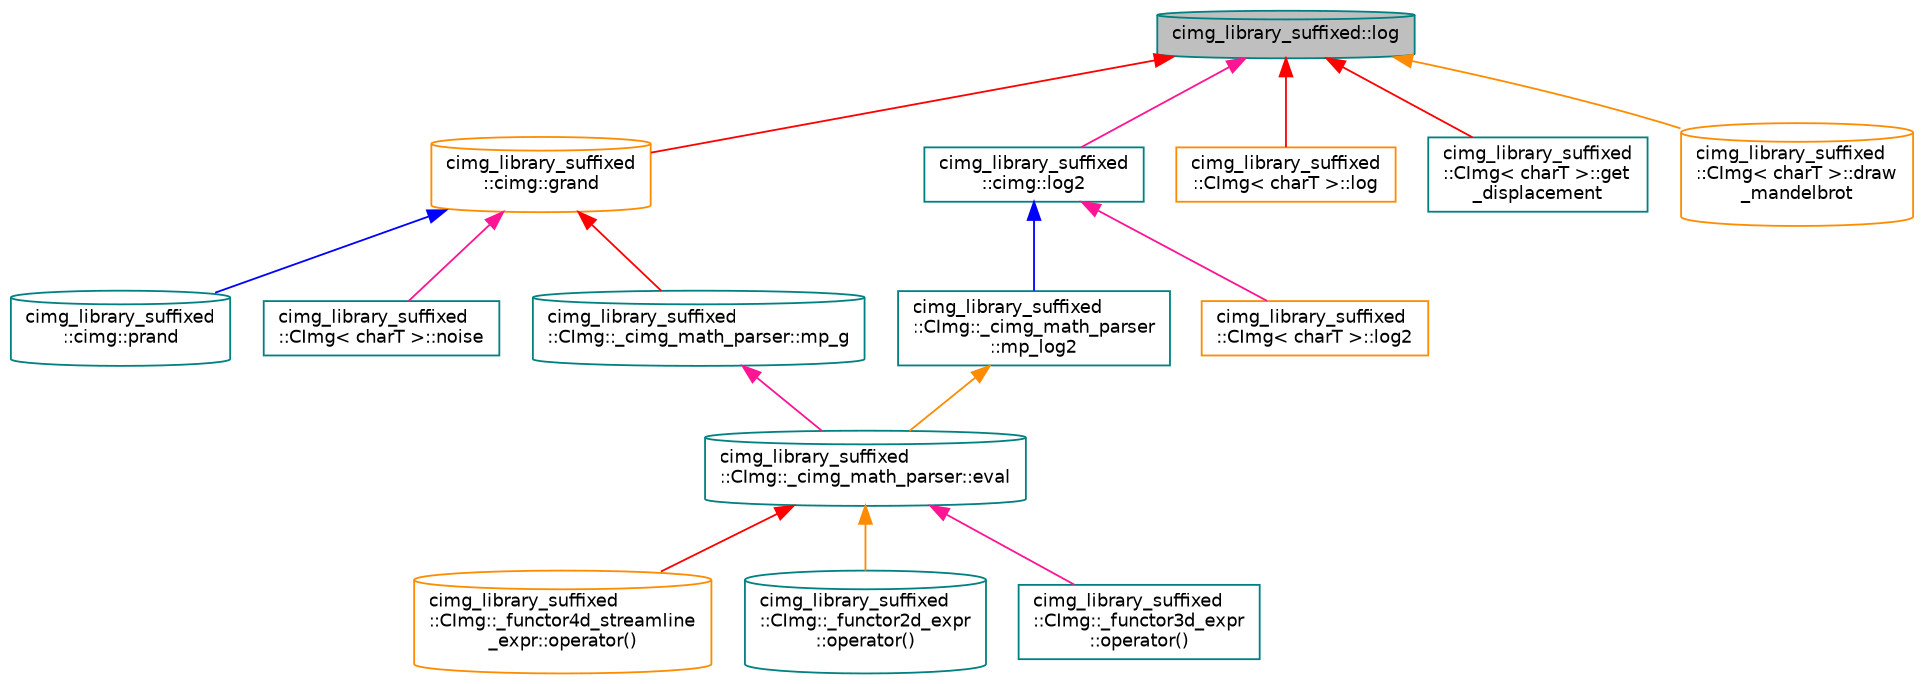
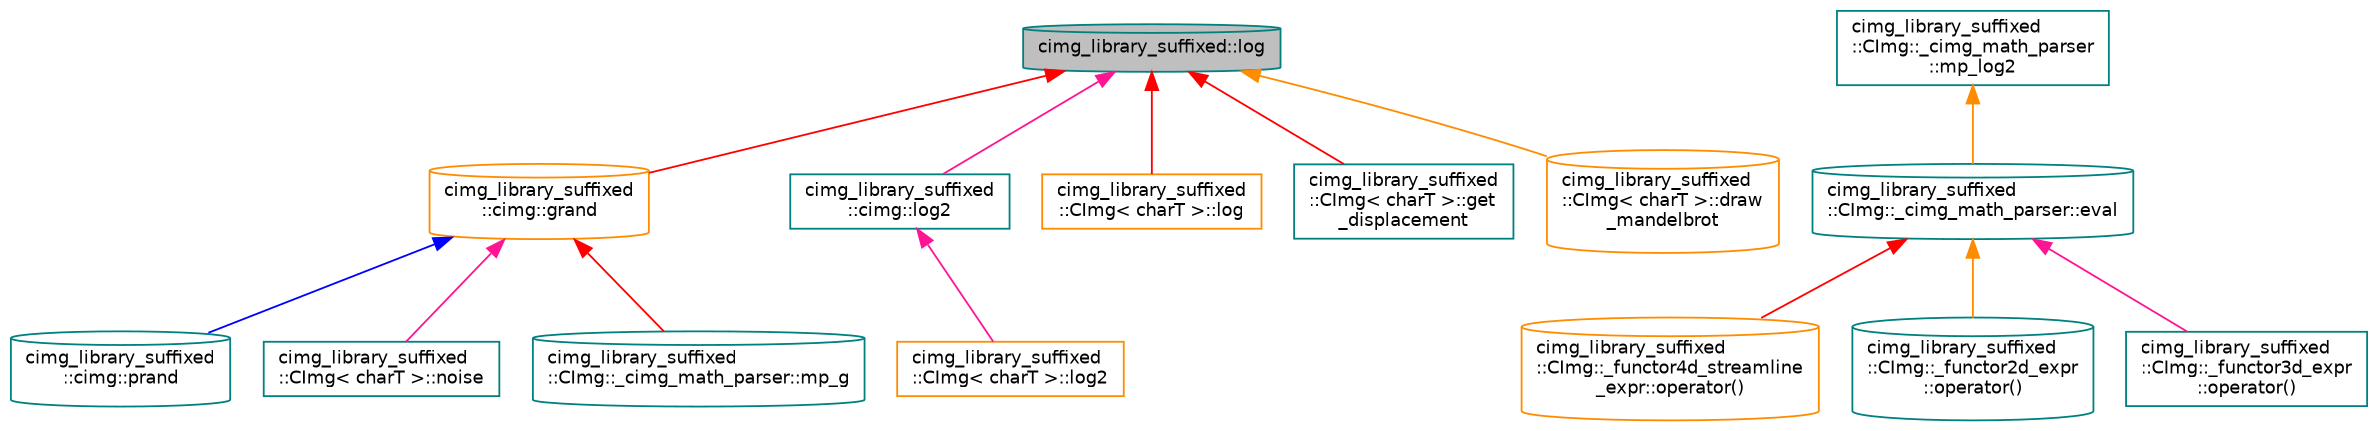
edge "cimg_library_suffixed ::CImg::_cimg_math_parser ::mp_log2" -> "cimg_library_suffixed ::cimg::log2": removed
edge "cimg_library_suffixed ::CImg::_cimg_math_parser::eval" -> "cimg_library_suffixed ::CImg::_cimg_math_parser::mp_g": removed
